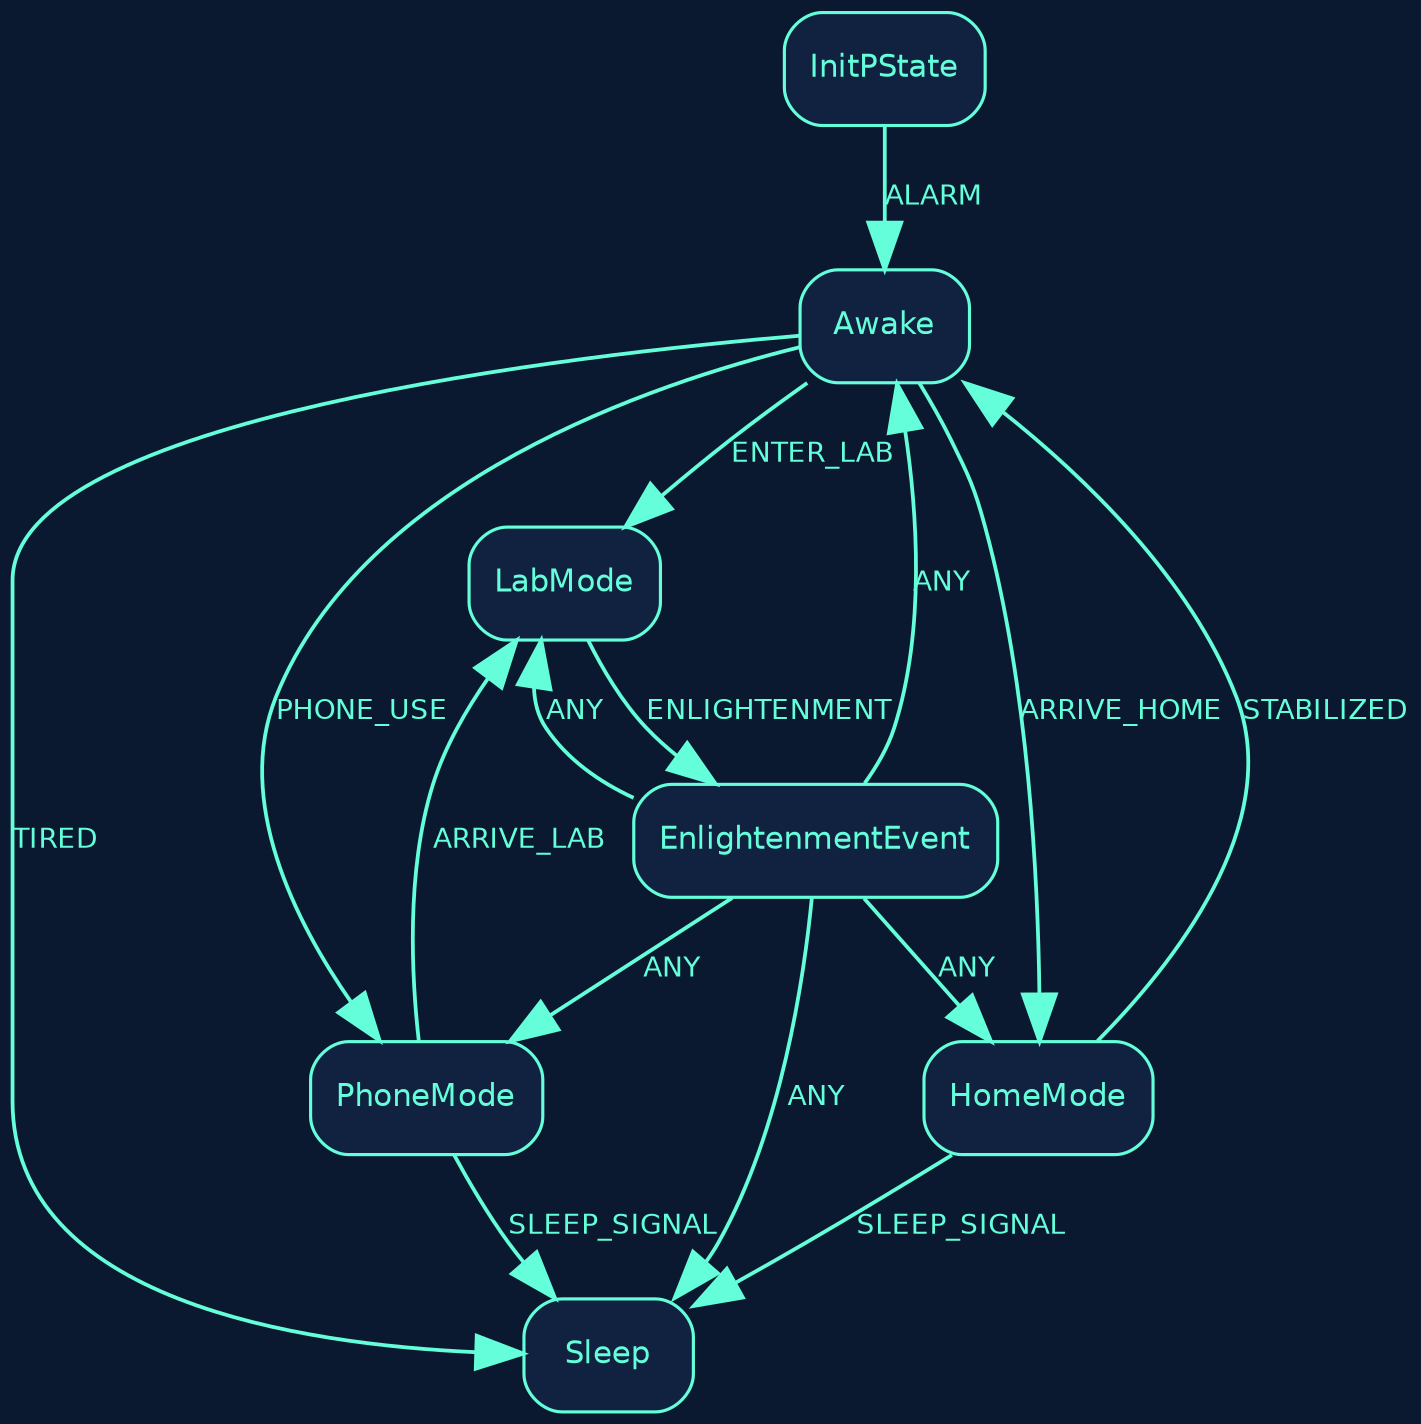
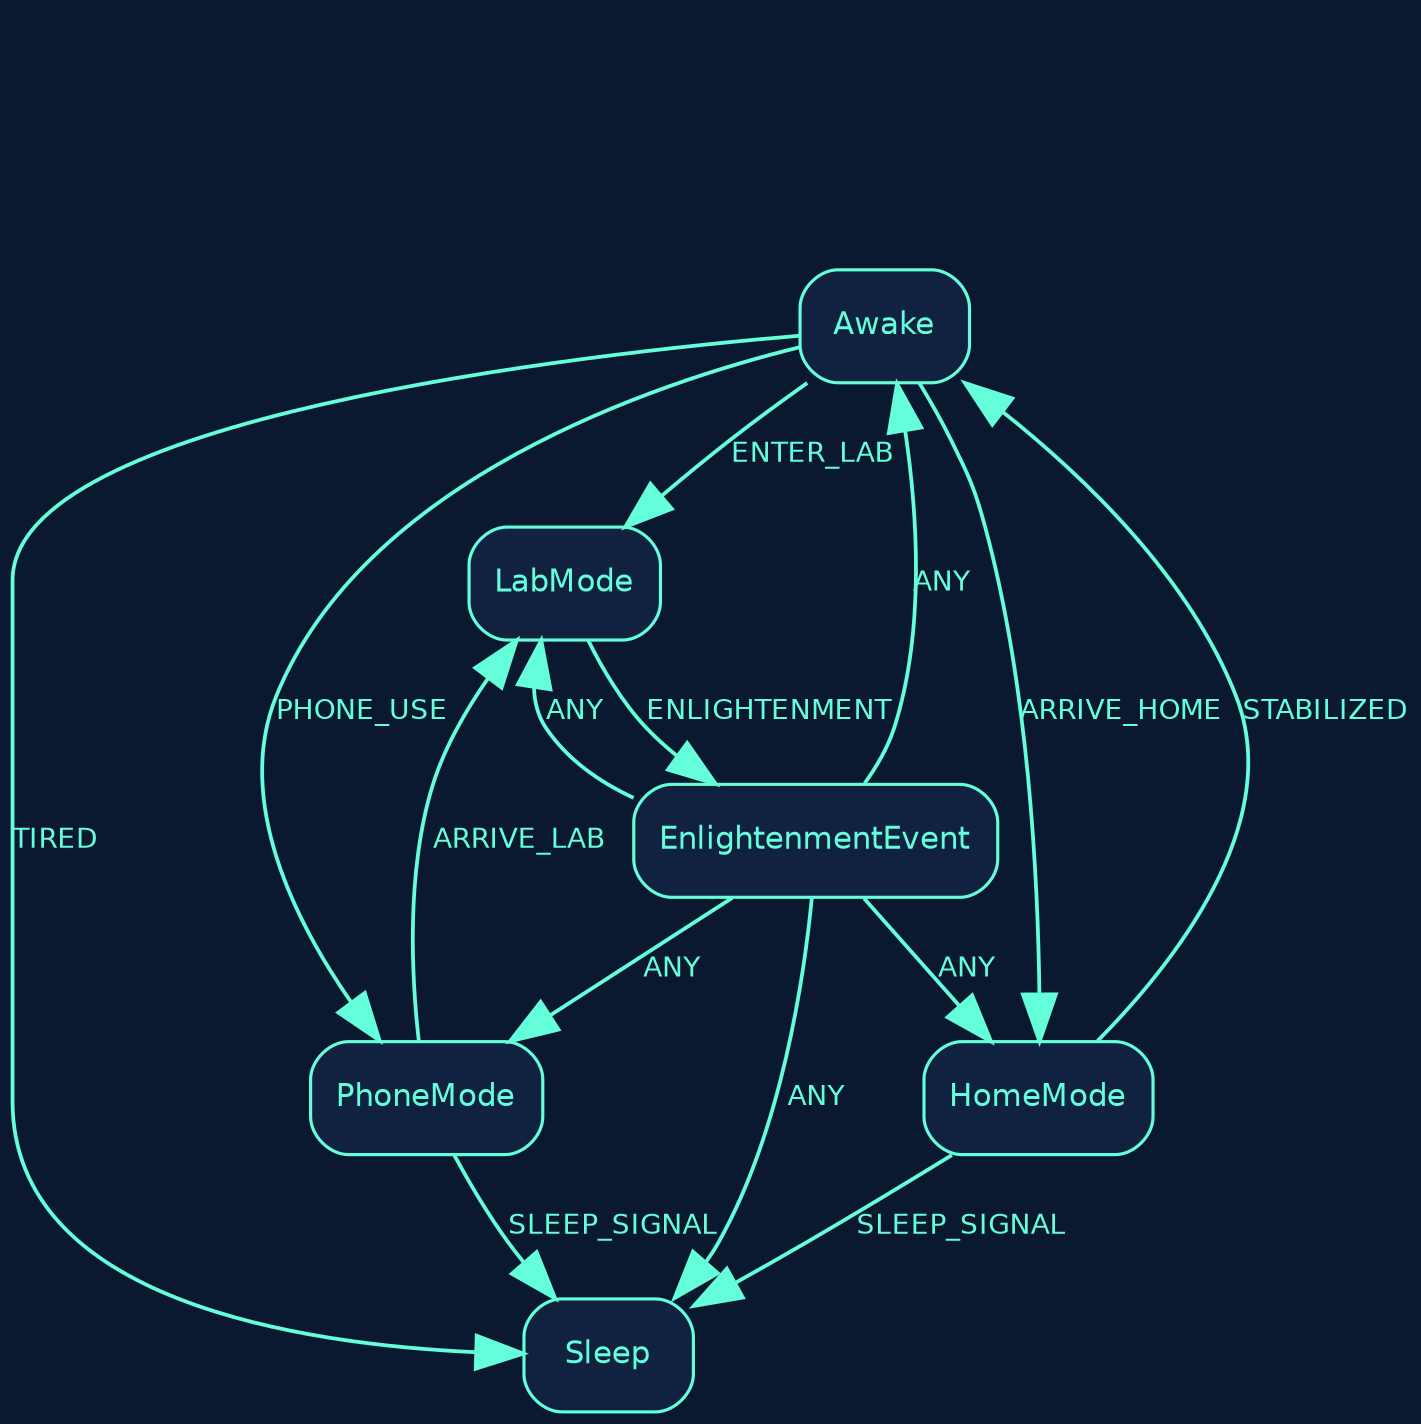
node "InitPState": removed
